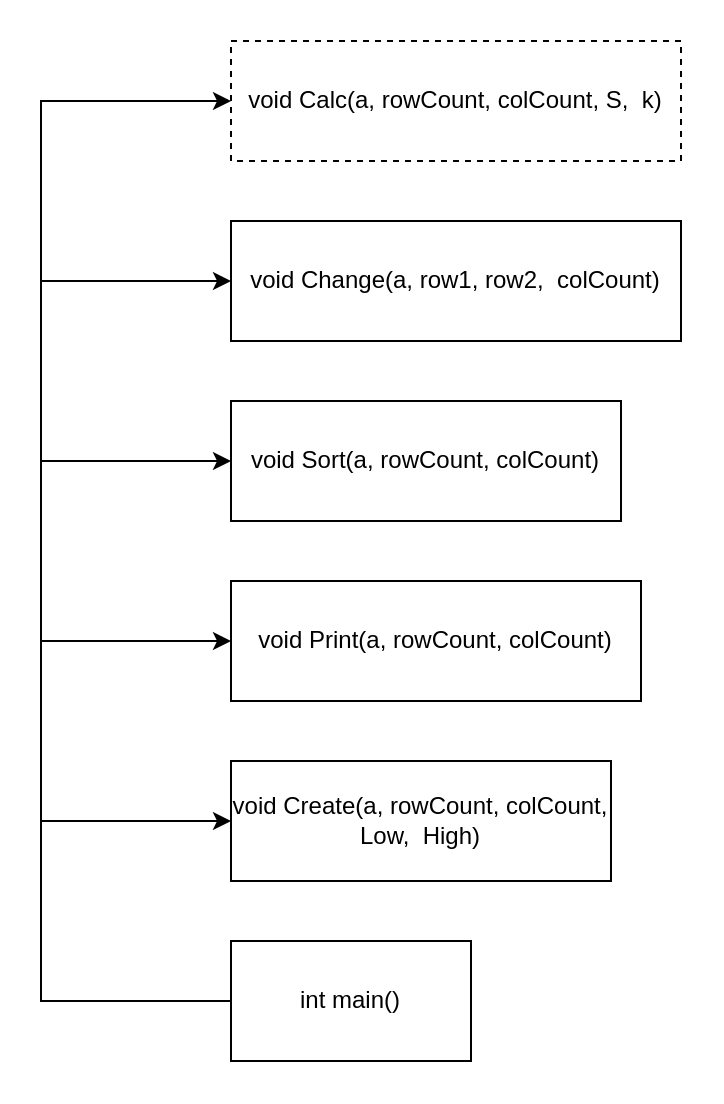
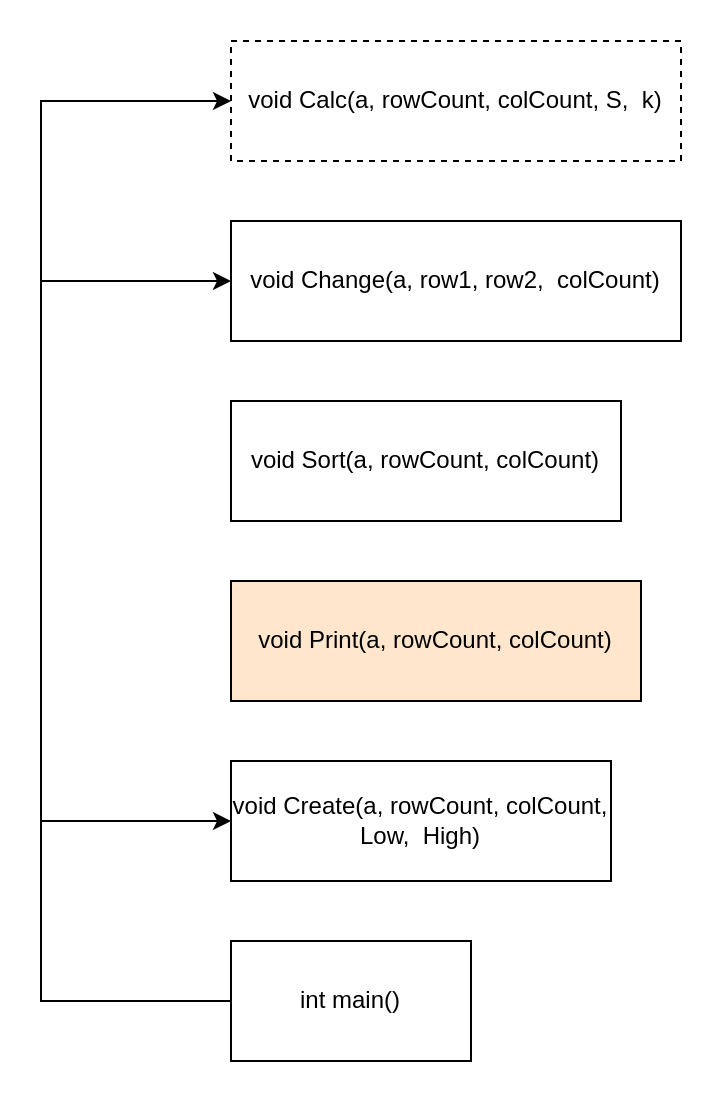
edge "int main()" -> "void Sort(a, rowCount, colCount)": removed
edge "int main()" -> "void Print(a, rowCount, colCount)": removed
node "void Print(a, rowCount, colCount)": fillcolor #ffffff -> #ffe6cc
